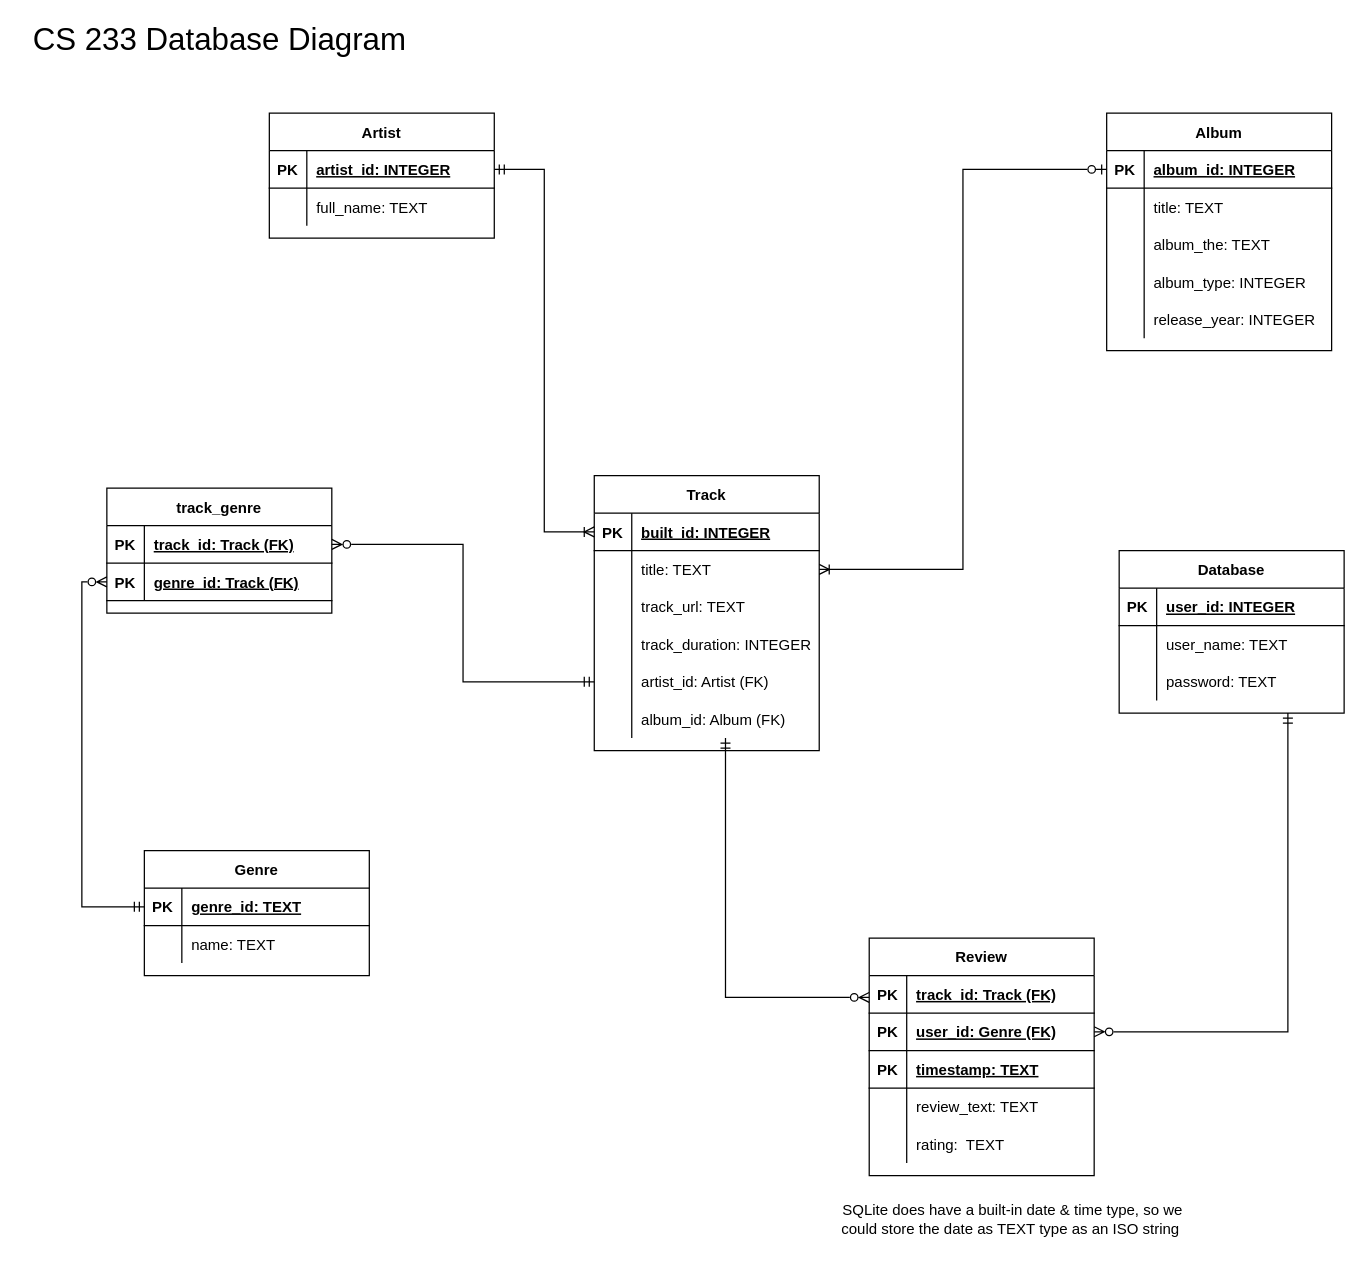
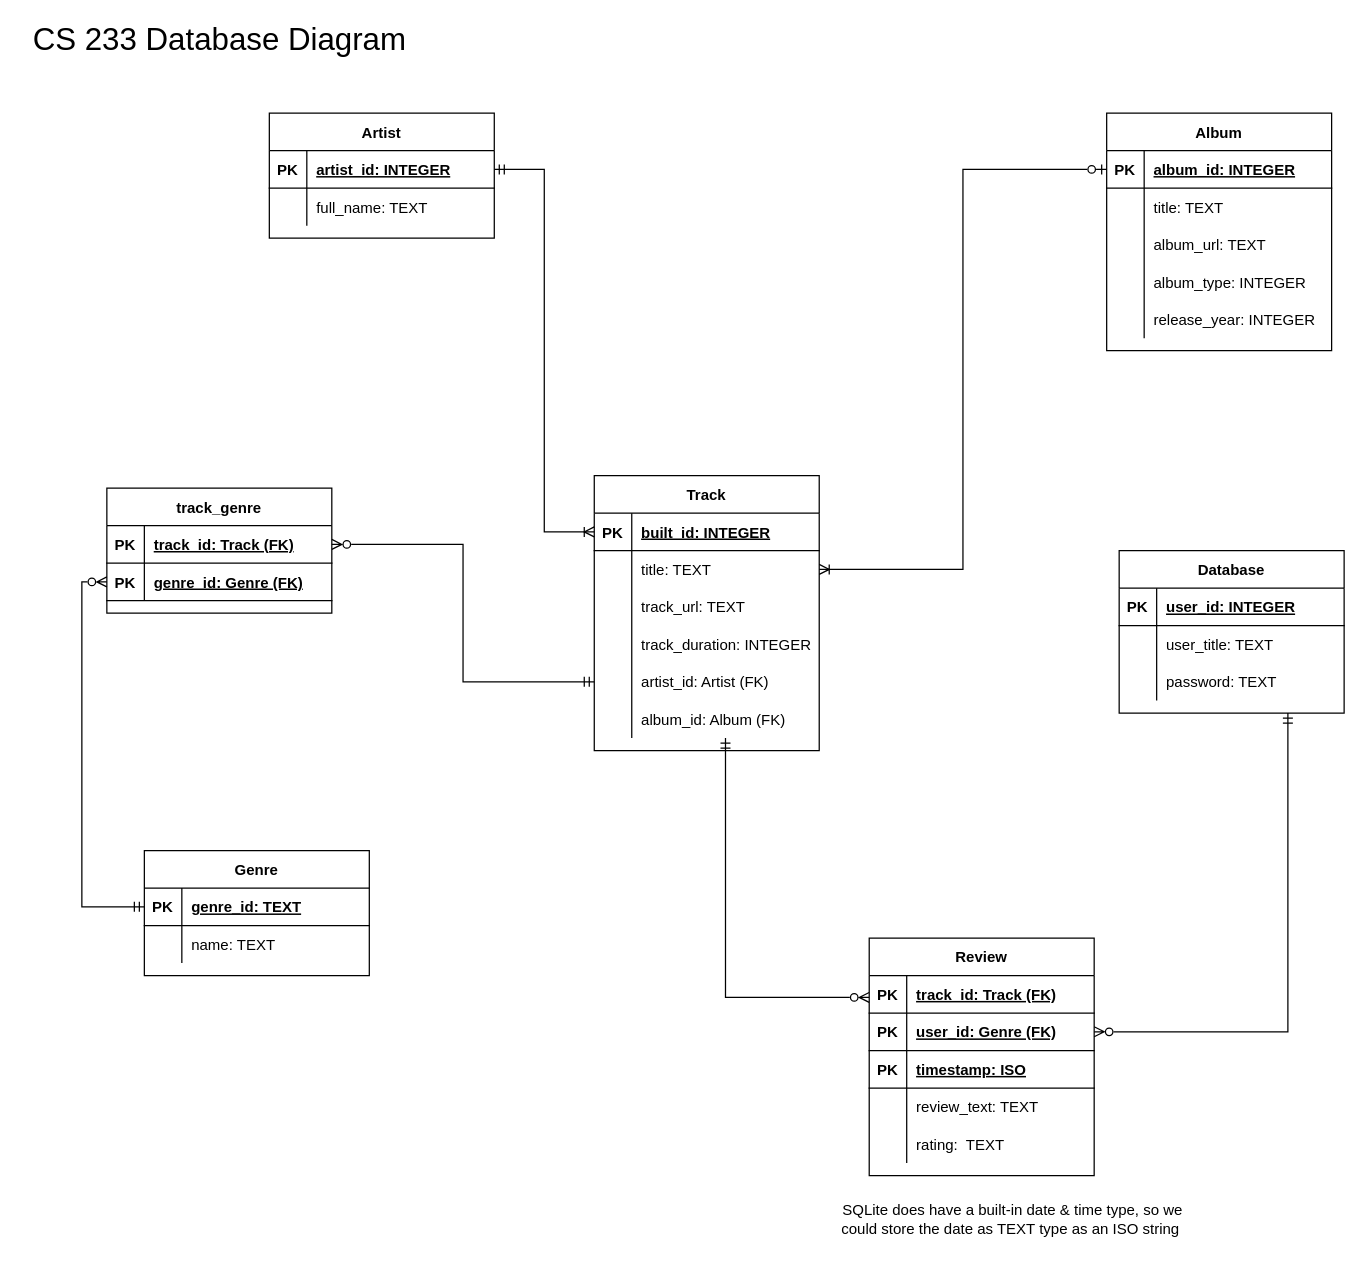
node "album_the: TEXT": label "album_the: TEXT" -> "album_url: TEXT"
node "genre_id: Track (FK)": label "genre_id: Track (FK)" -> "genre_id: Genre (FK)"
node "user_name: TEXT": label "user_name: TEXT" -> "user_title: TEXT"
node "timestamp: TEXT": label "timestamp: TEXT" -> "timestamp: ISO"
